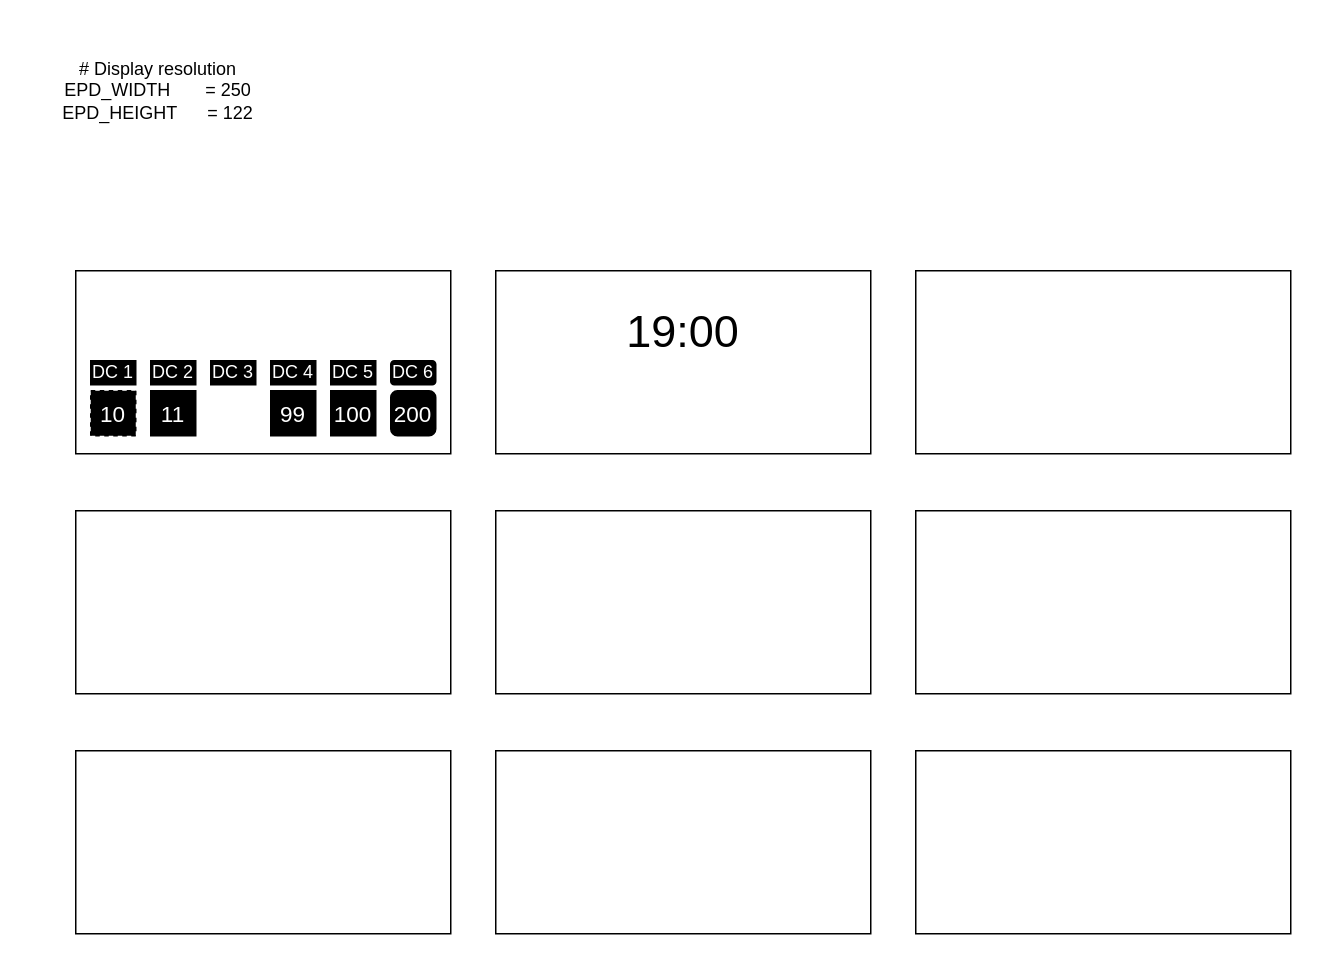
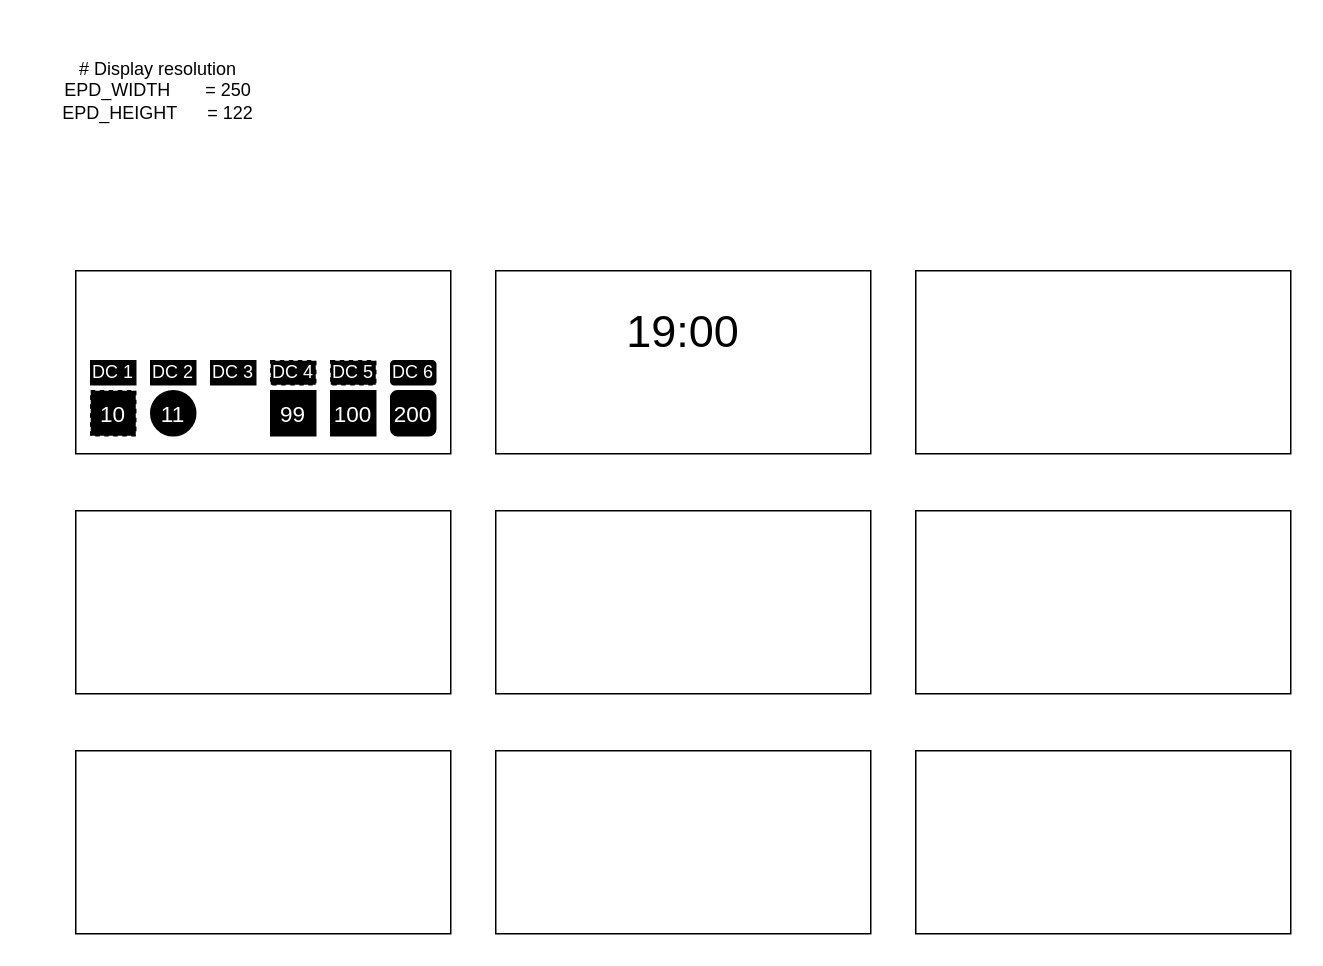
node "DC 4": style solid -> dashed
node "DC 5": style solid -> dashed
node "11": shape rectangle -> ellipse
